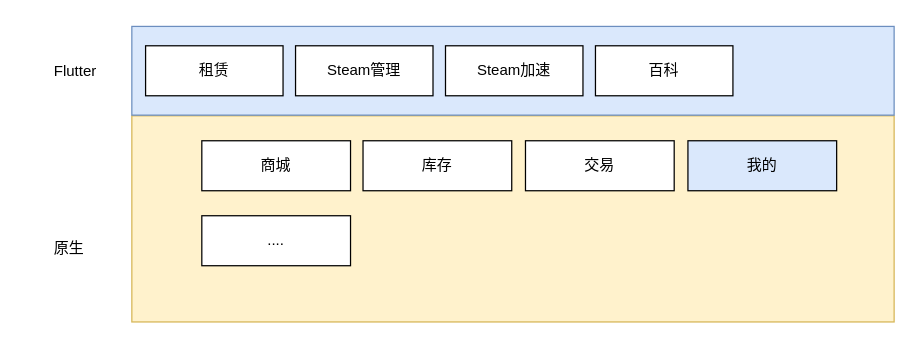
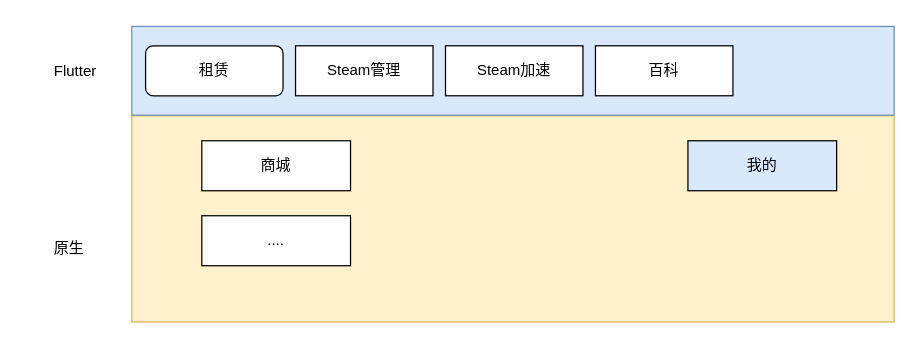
node "租赁": shape rectangle -> rounded rectangle
node "库存": removed
node "交易": removed
